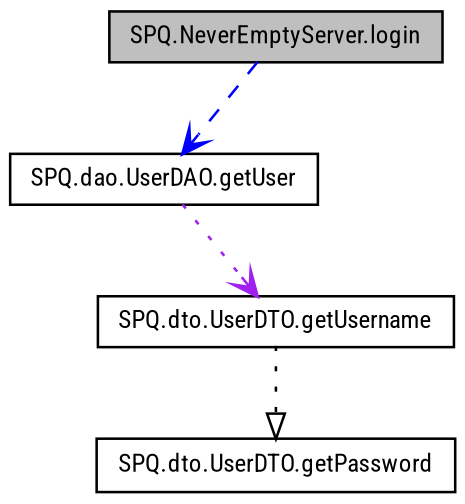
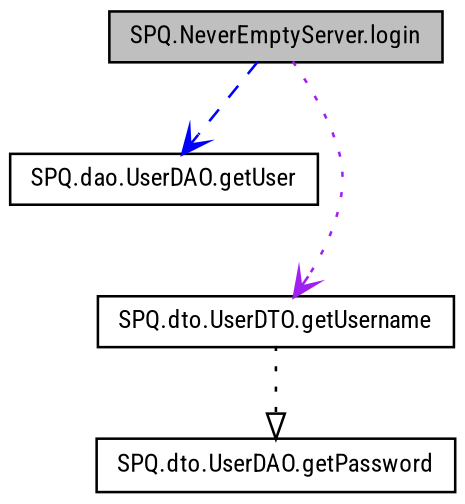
edge "SPQ.dao.UserDAO.getUser" -> "SPQ.dto.UserDTO.getUsername": now "SPQ.NeverEmptyServer.login" -> "SPQ.dto.UserDTO.getUsername"
node "SPQ.dto.UserDTO.getPassword": label "SPQ.dto.UserDTO.getPassword" -> "SPQ.dto.UserDAO.getPassword"
